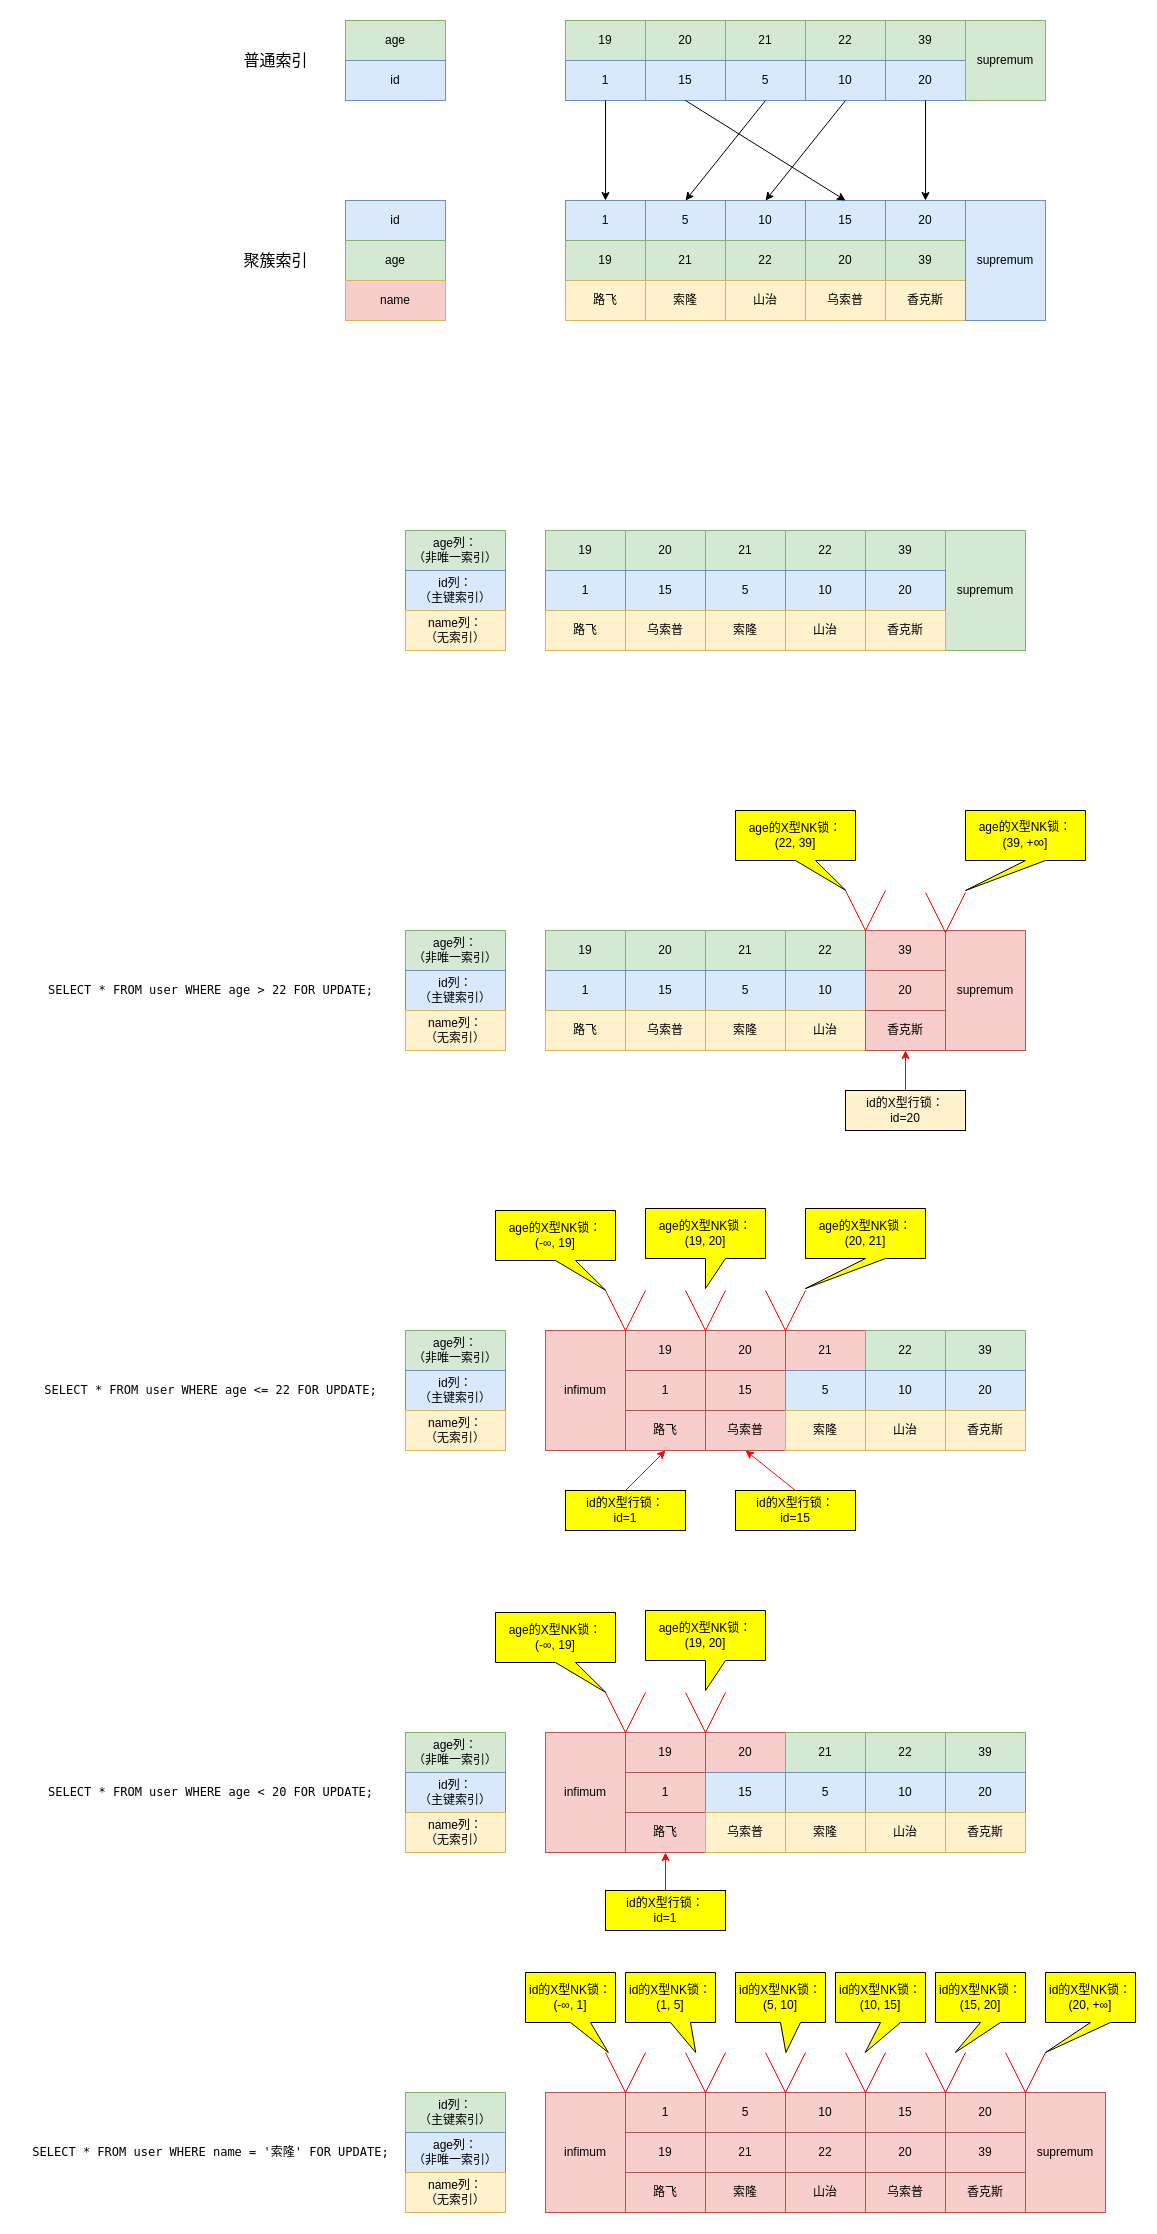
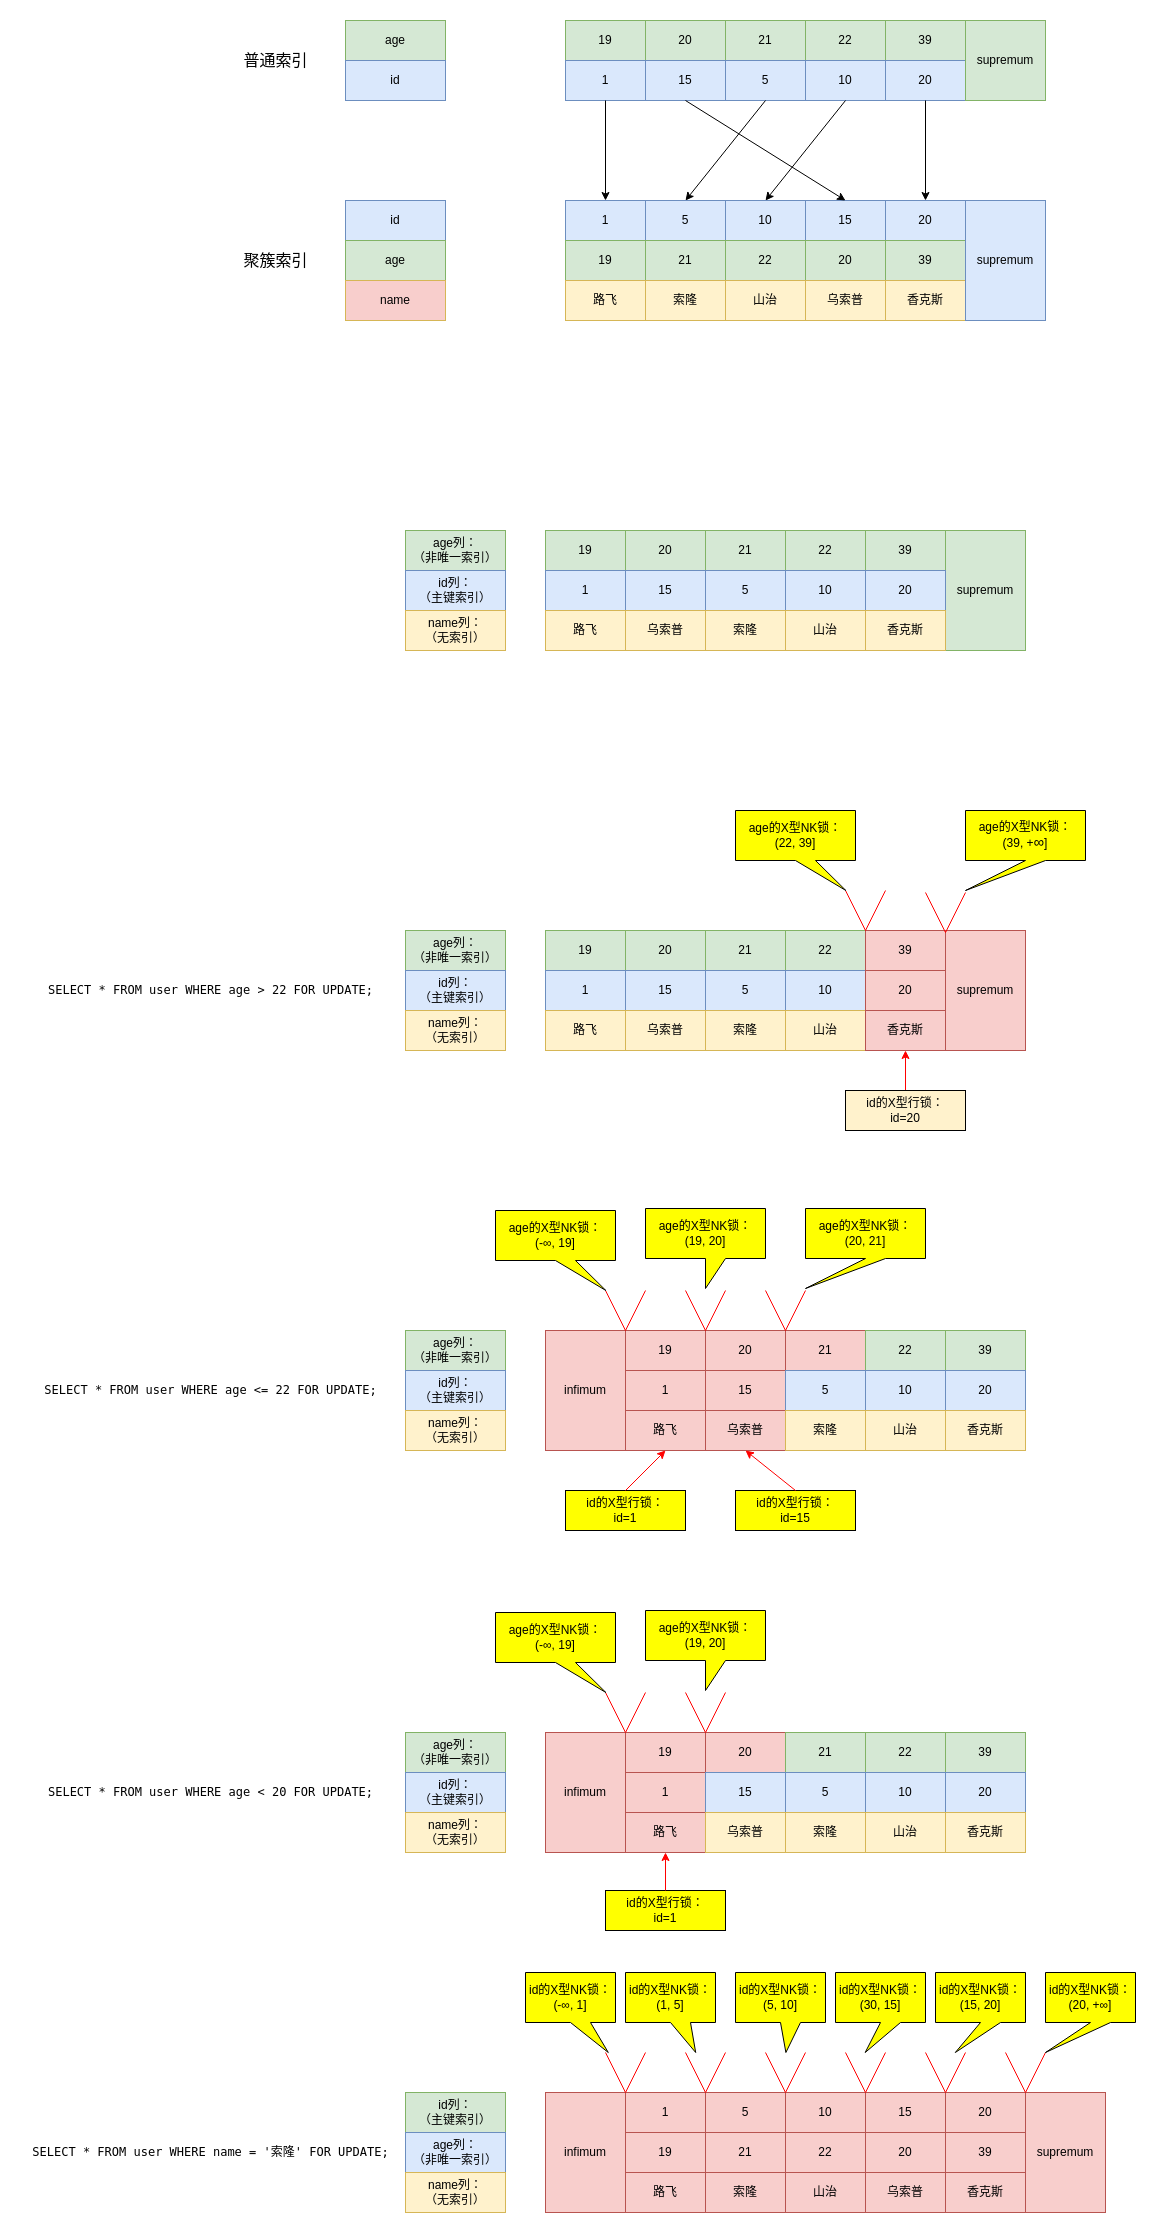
node "id的X型NK锁： (10, 15]": label "id的X型NK锁： (10, 15]" -> "id的X型NK锁： (30, 15]"
